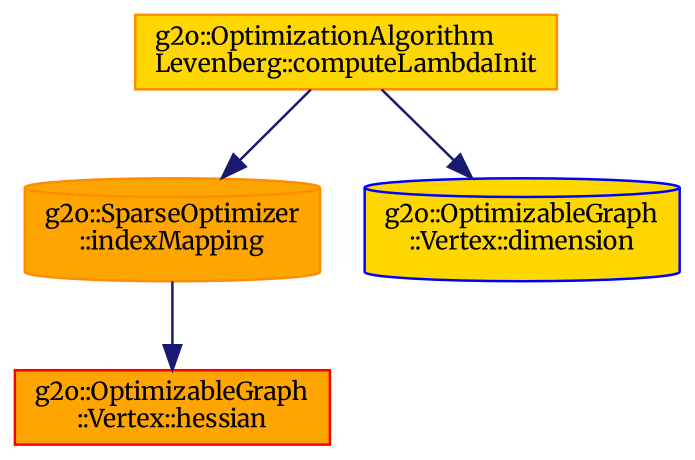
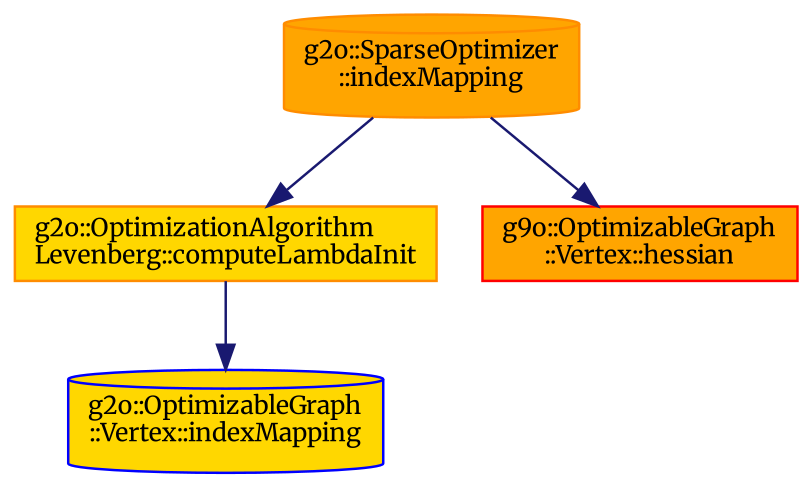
edge "g2o::OptimizationAlgorithm Levenberg::computeLambdaInit" -> "g2o::SparseOptimizer ::indexMapping": reversed
node "g2o::OptimizableGraph ::Vertex::dimension": label "g2o::OptimizableGraph ::Vertex::dimension" -> "g2o::OptimizableGraph ::Vertex::indexMapping"
node "g2o::OptimizableGraph ::Vertex::hessian": label "g2o::OptimizableGraph ::Vertex::hessian" -> "g9o::OptimizableGraph ::Vertex::hessian"
